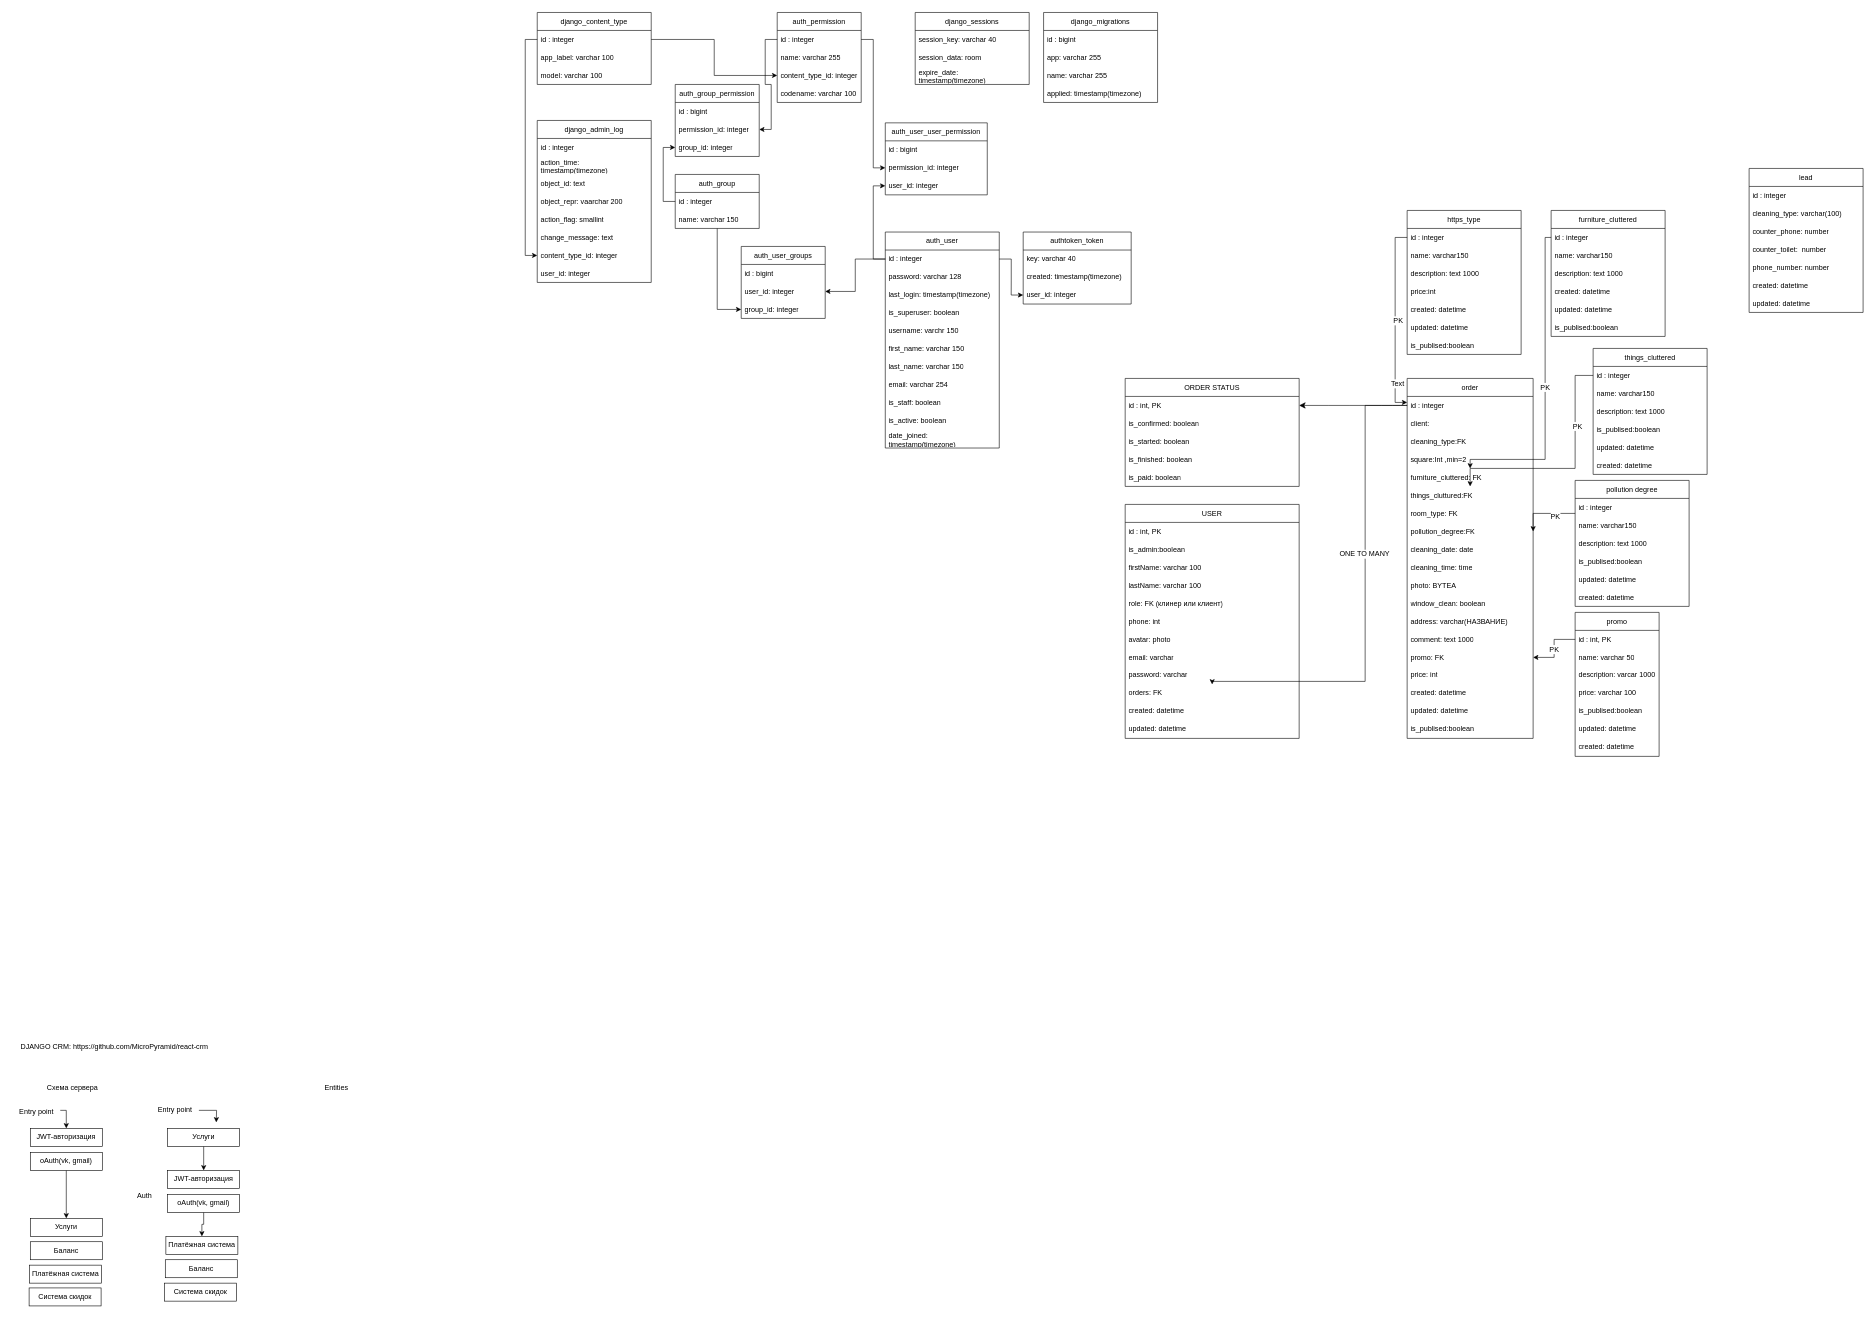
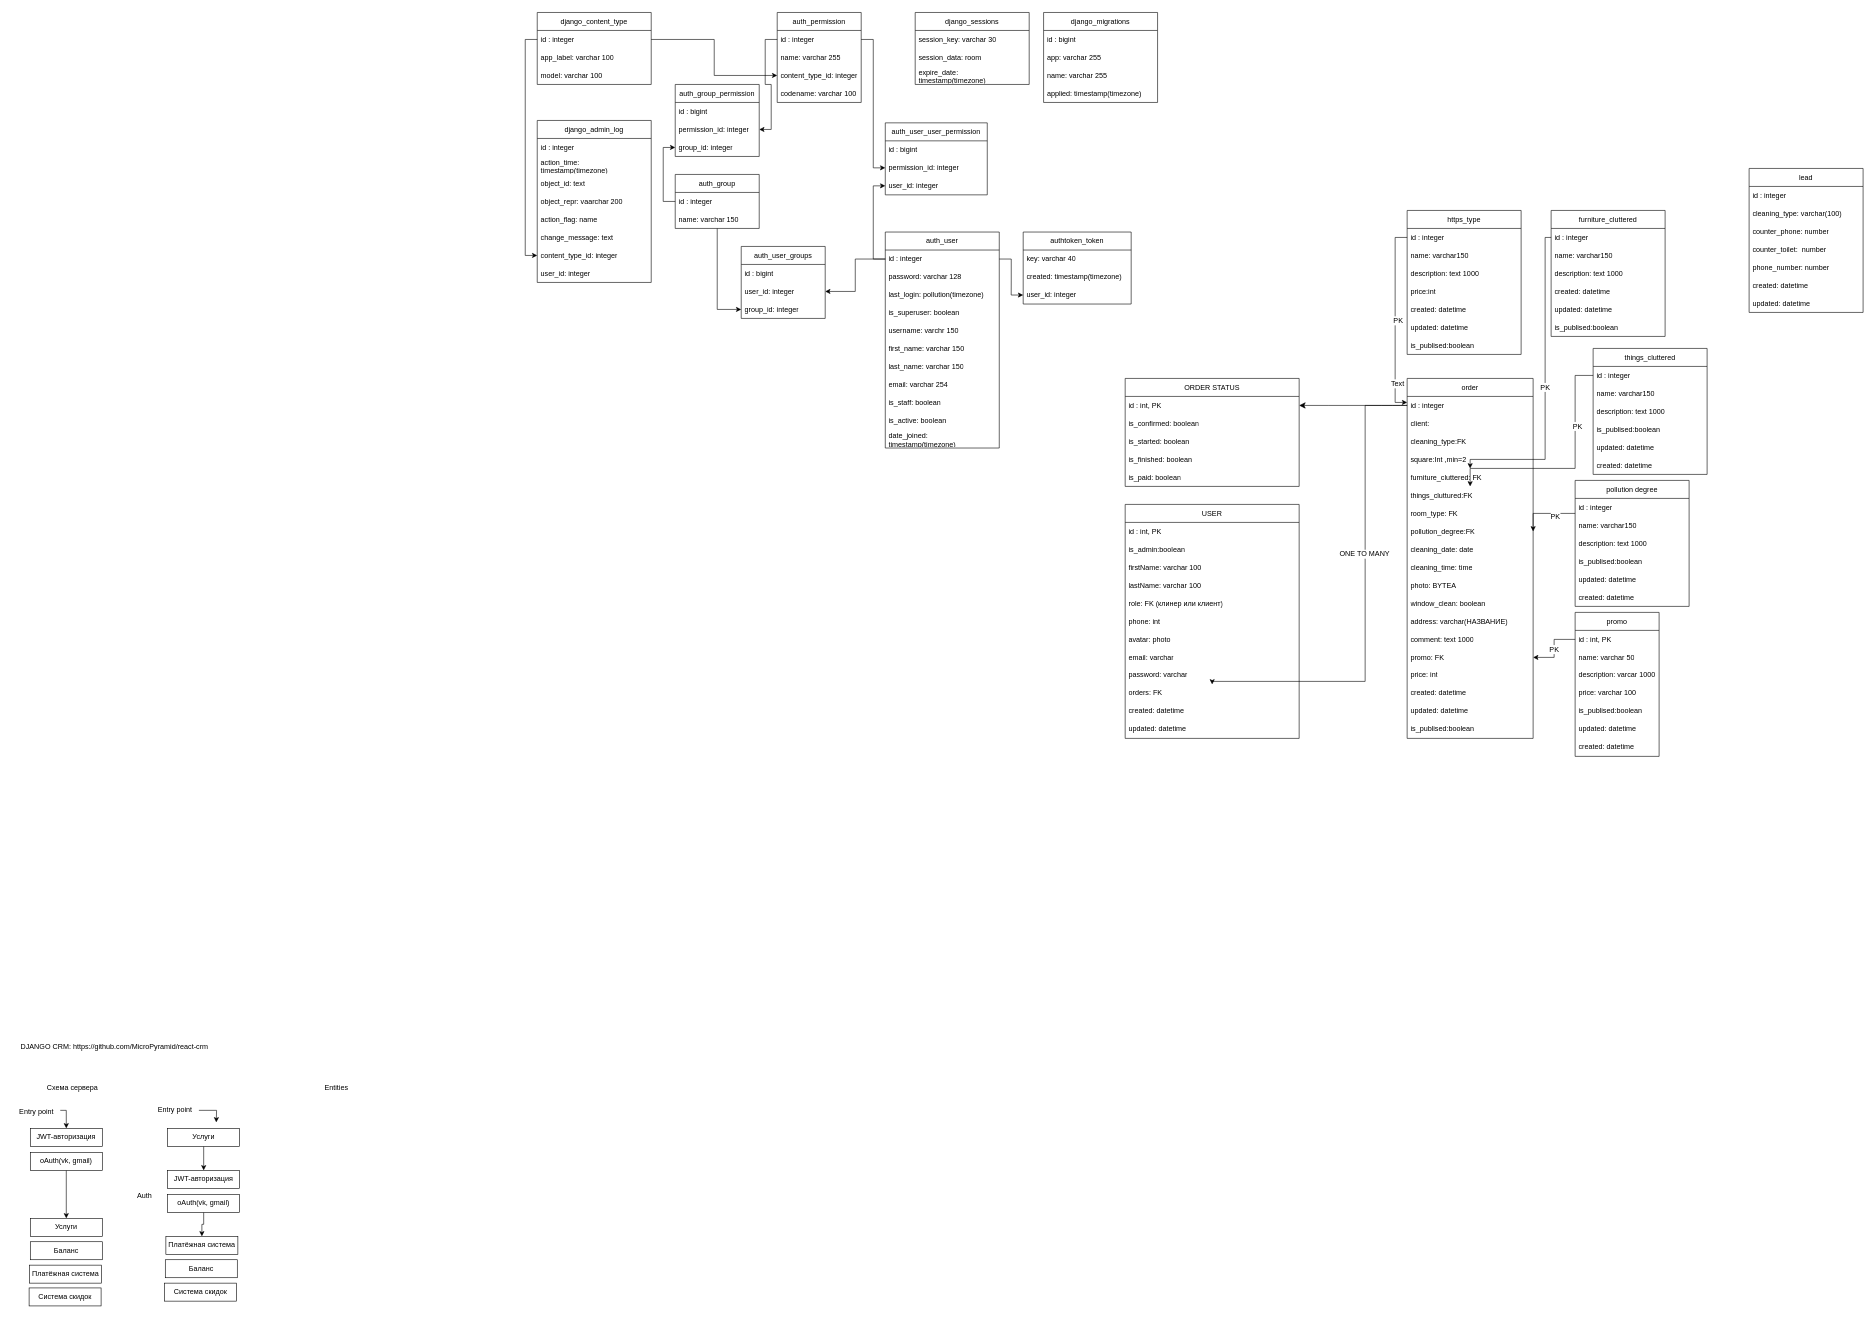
node "session_key: varchar 40": label "session_key: varchar 40" -> "session_key: varchar 30"
node "action_flag: smallint": label "action_flag: smallint" -> "action_flag: name"
node "last_login: timestamp(timezone)": label "last_login: timestamp(timezone)" -> "last_login: pollution(timezone)"
